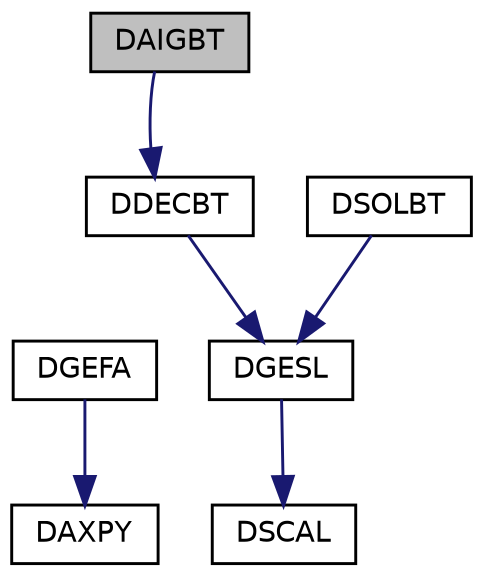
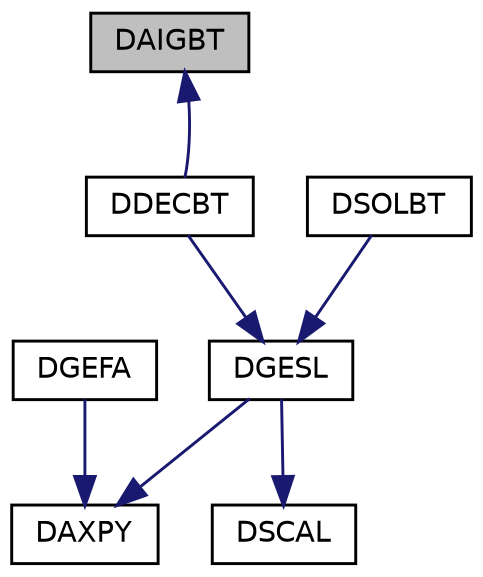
edge "DAIGBT" -> "DDECBT": reversed
edge "DGESL" -> "DAXPY": added
